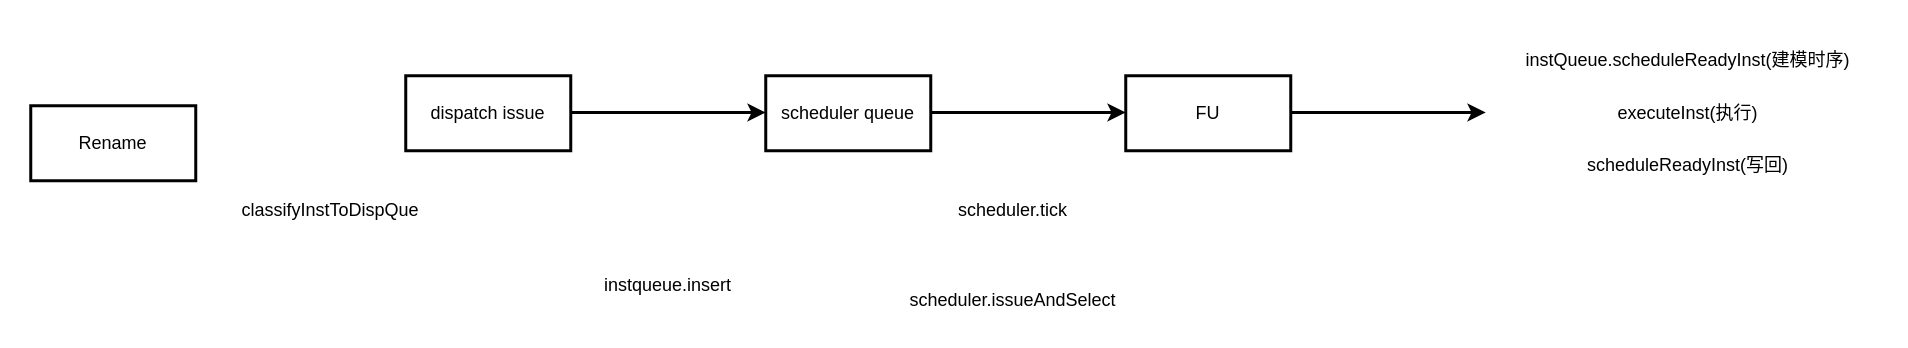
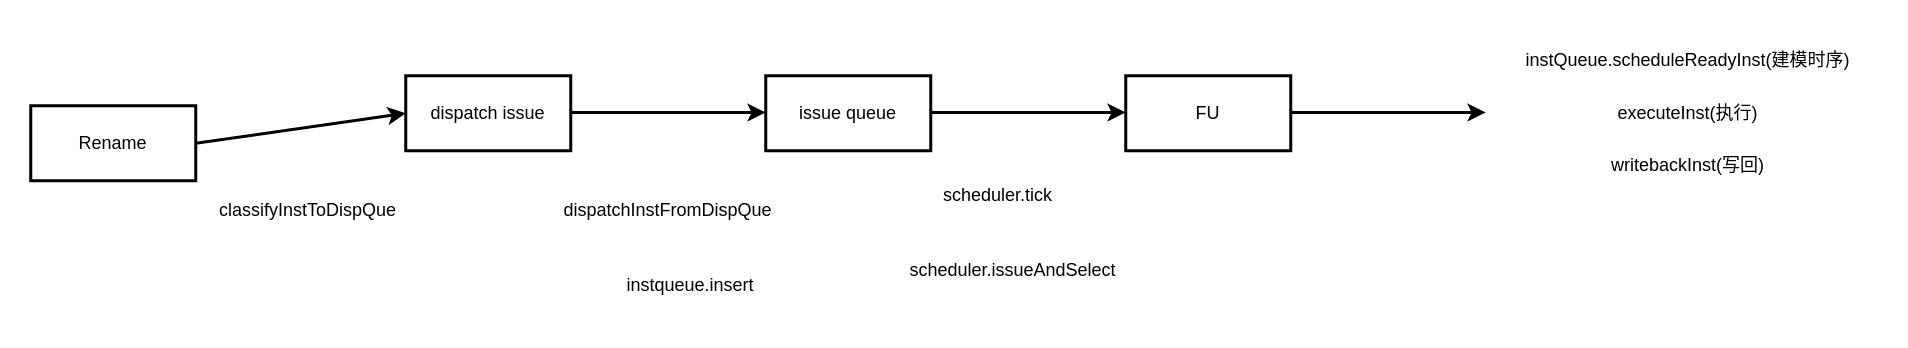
node "scheduler queue": label "scheduler queue" -> "issue queue"
edge "Rename" -> "dispatch issue": added
node "scheduleReadyInst(写回)": label "scheduleReadyInst(写回)" -> "writebackInst(写回)"
node "classifyInstToDispQue": moved (331, 211) -> (308, 211)
node "dispatchInstFromDispQue": added
node "scheduler.tick": moved (1013, 211) -> (998, 196)
node "instqueue.insert": moved (668, 286) -> (691, 286)
node "scheduler.issueAndSelect": moved (1013, 301) -> (1013, 271)
